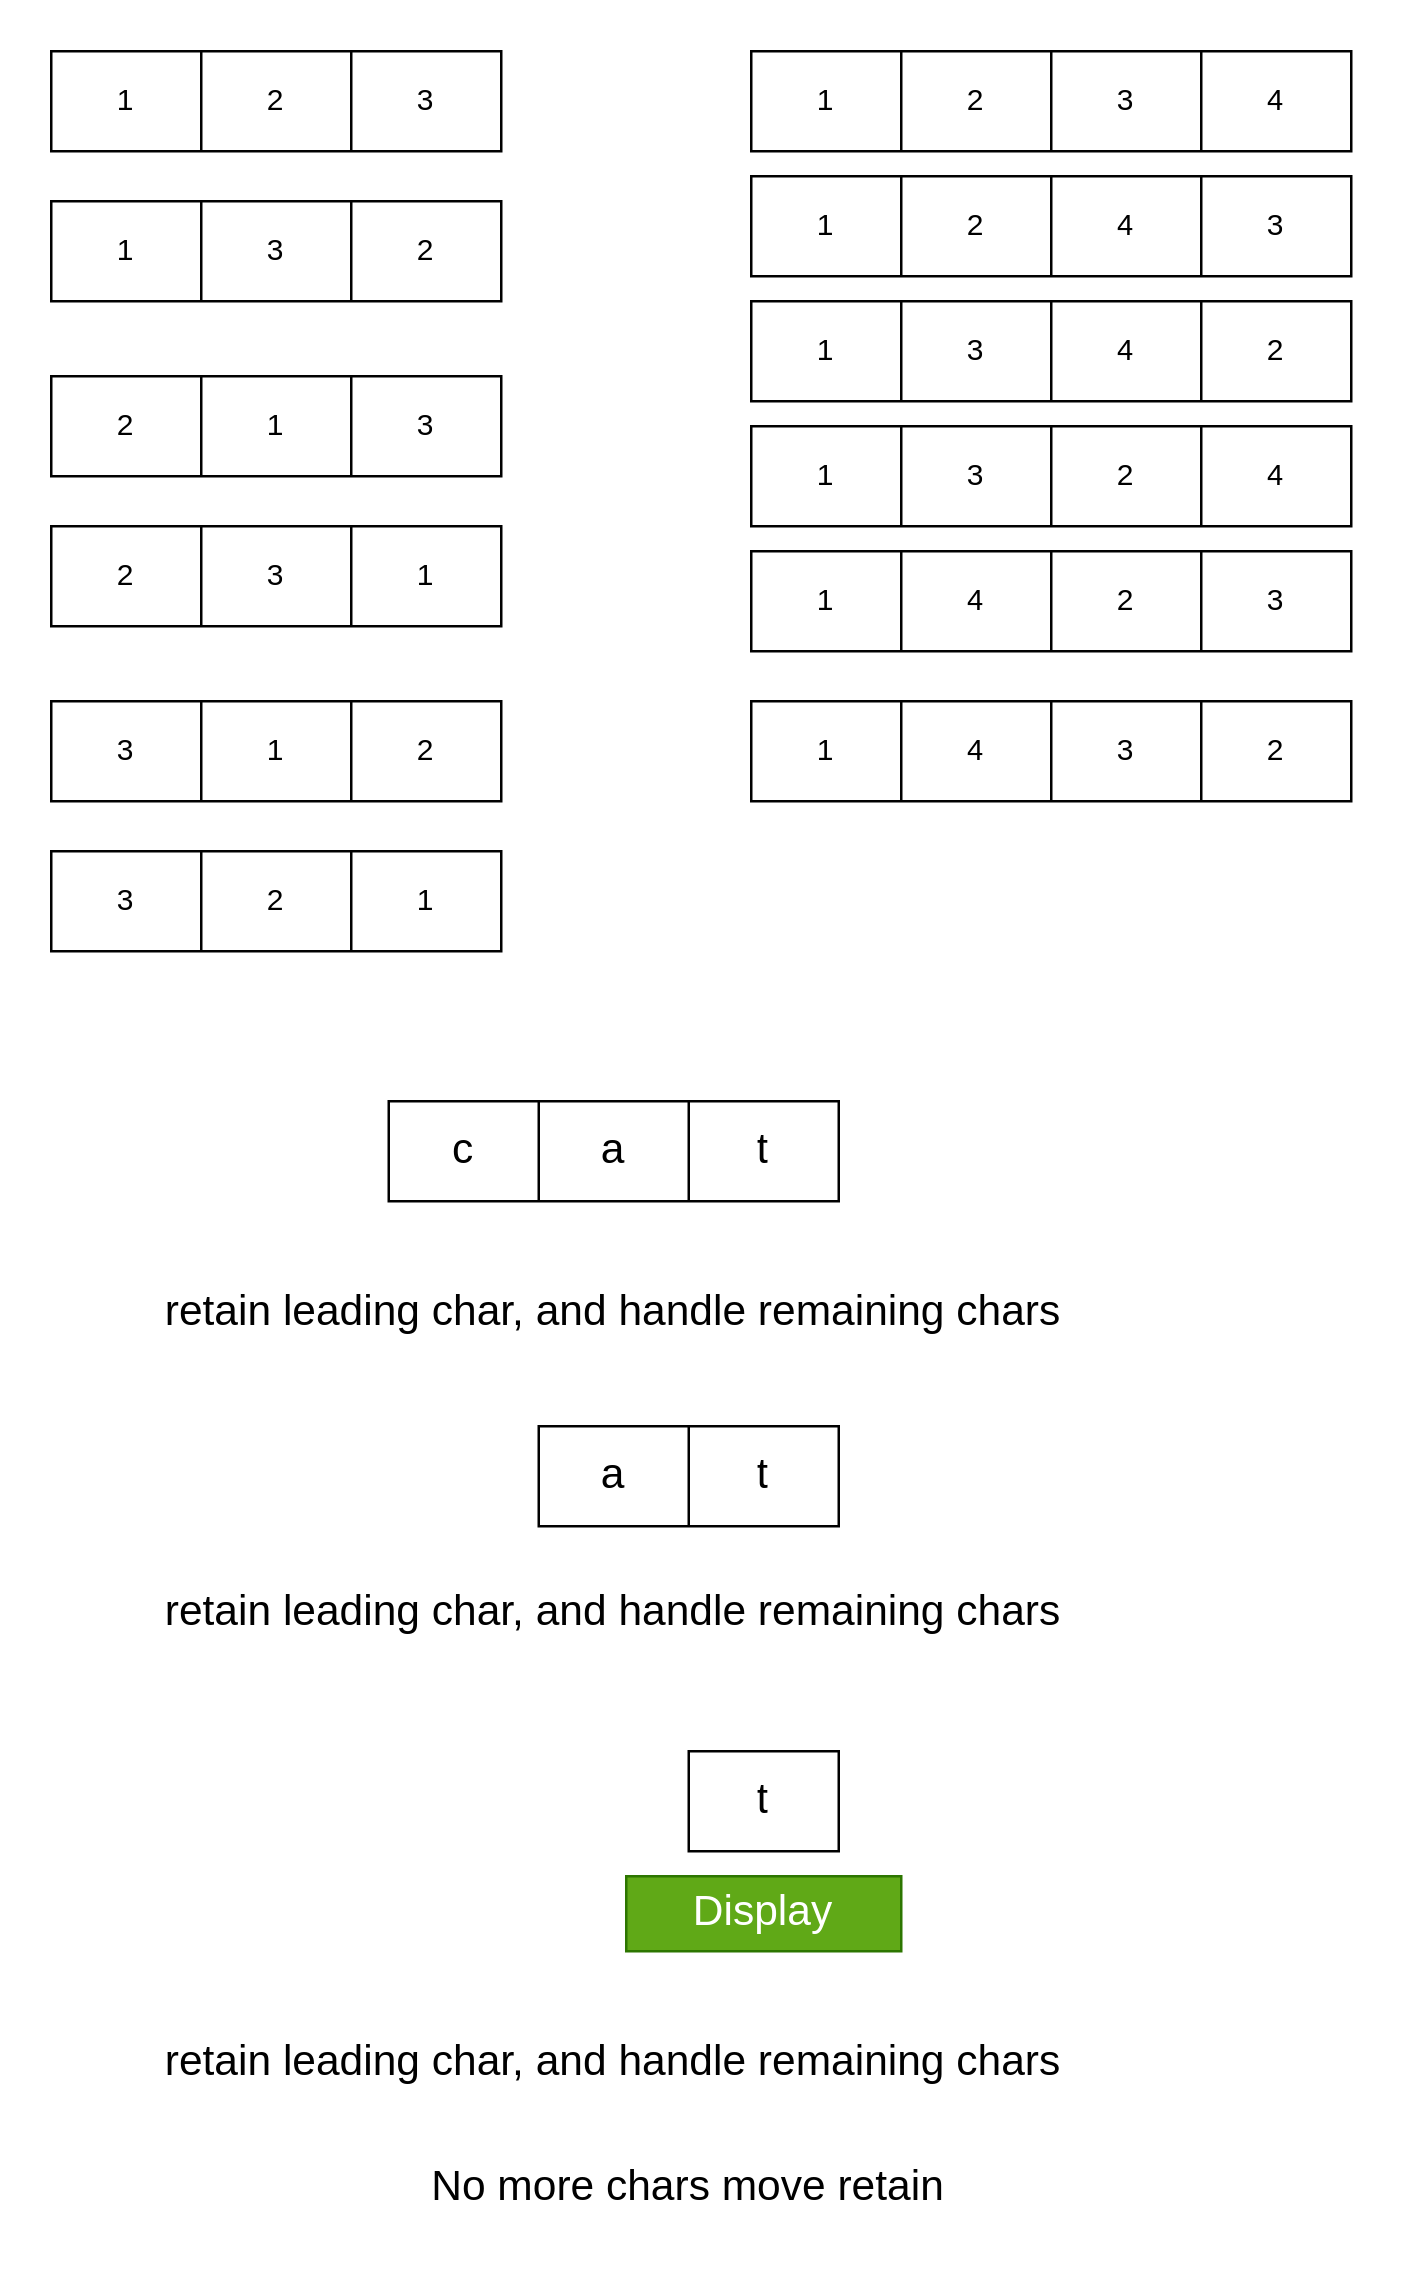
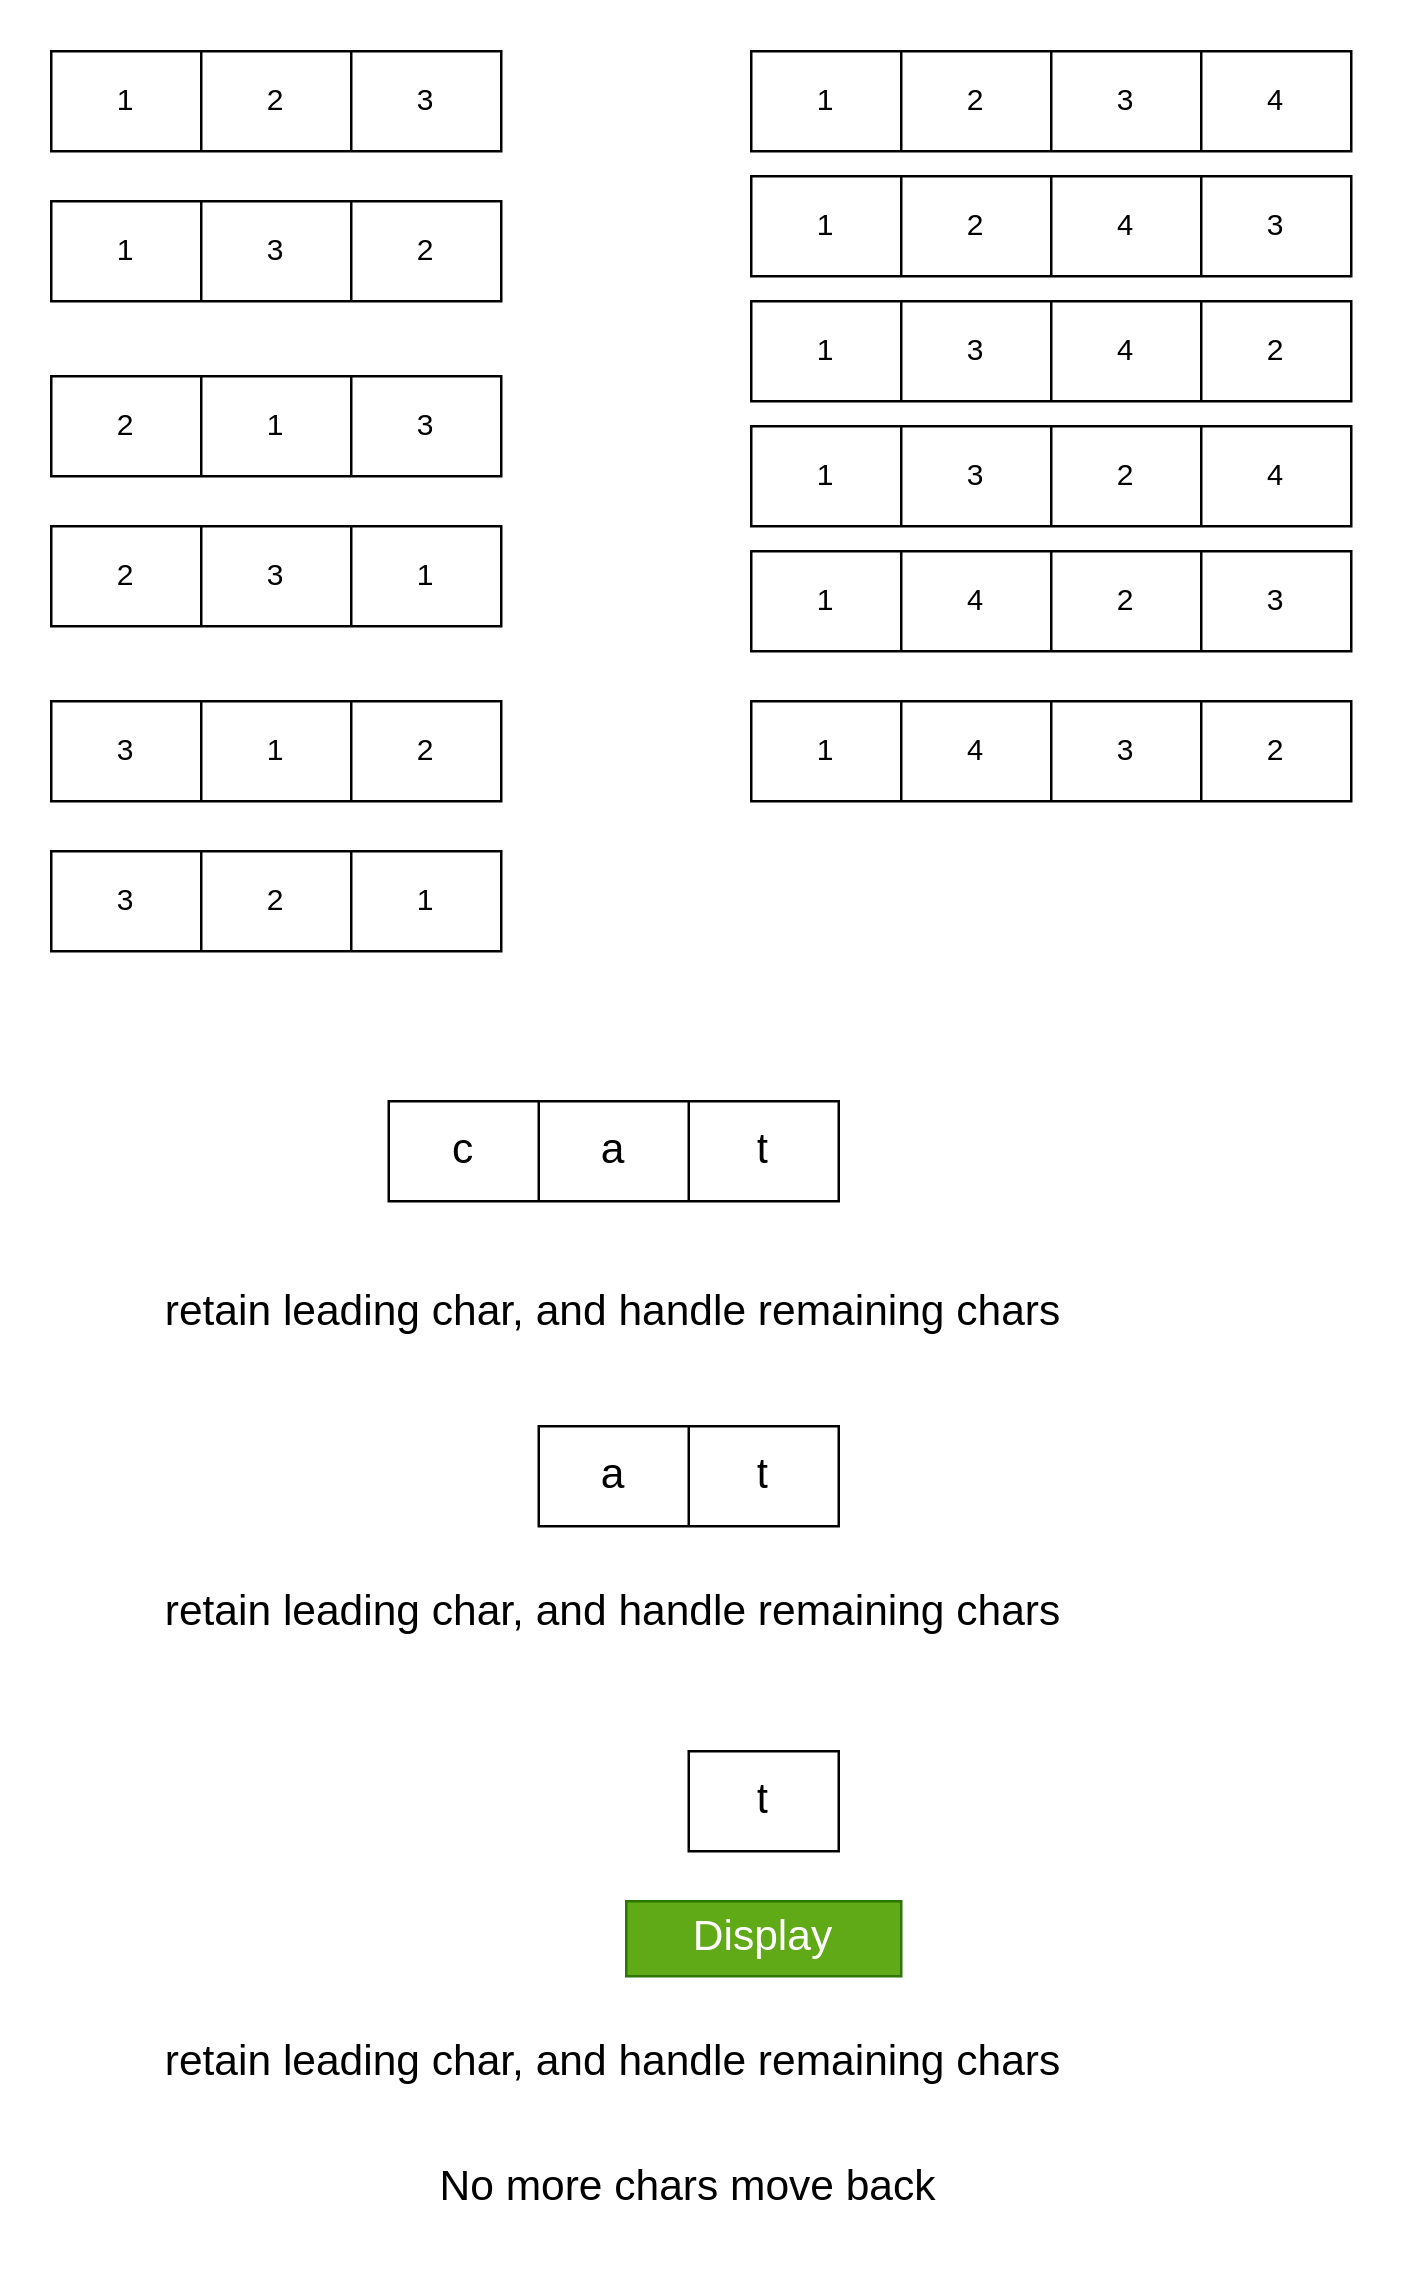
node "Display": moved (764, 1914) -> (764, 1939)
node "No more chars move retain": label "No more chars move retain" -> "No more chars move back"
